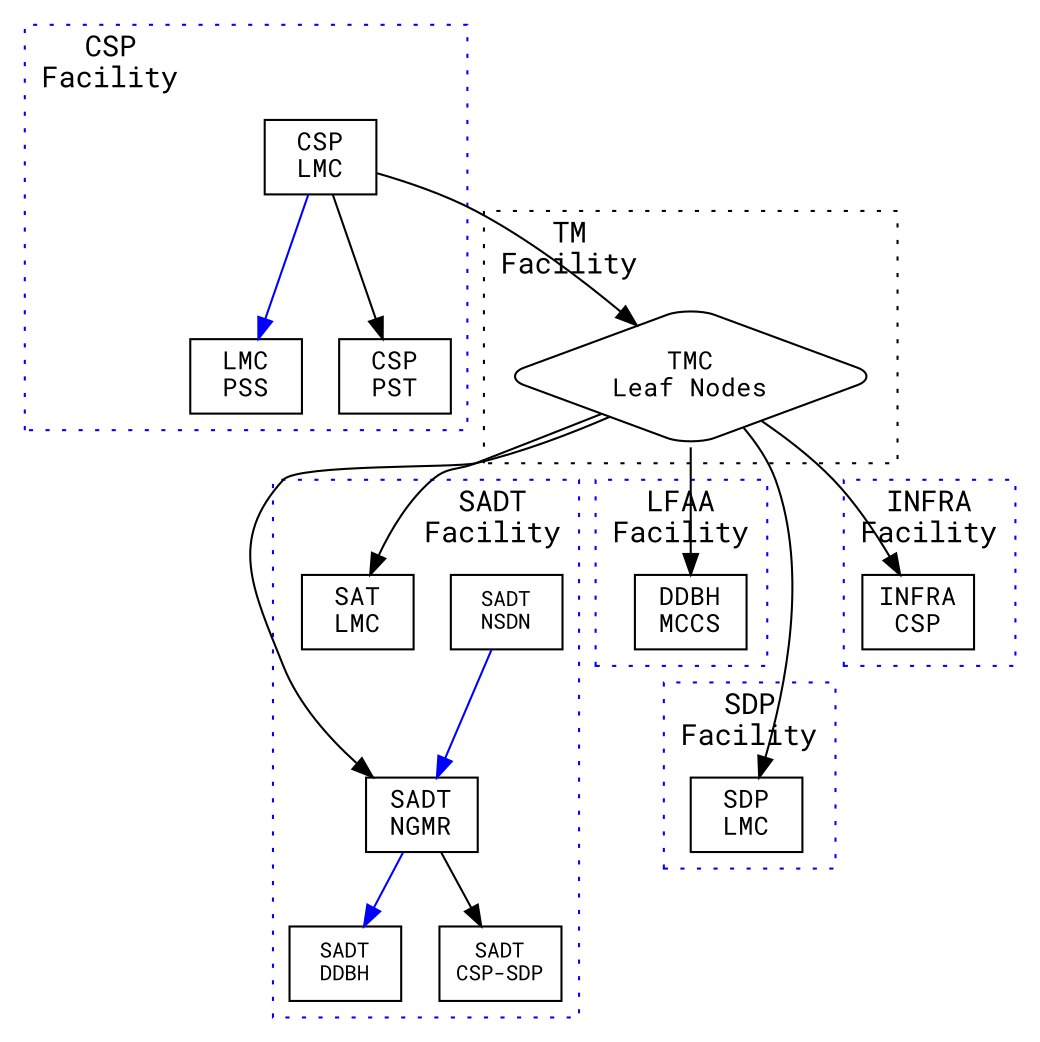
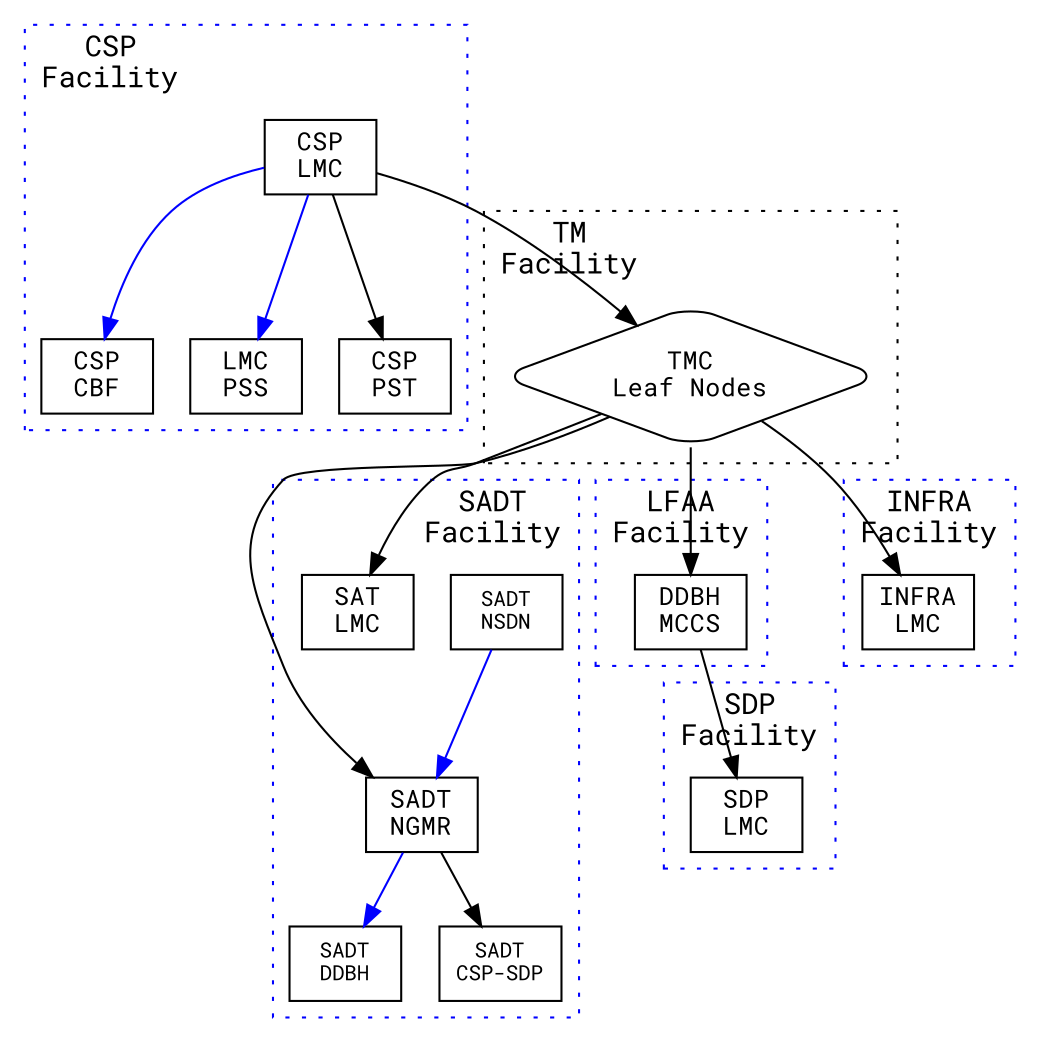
node "CSP CBF": added
edge "TMC Leaf Nodes" -> "SDP LMC": now "DDBH MCCS" -> "SDP LMC"
node "INFRA CSP": label "INFRA CSP" -> "INFRA LMC"
